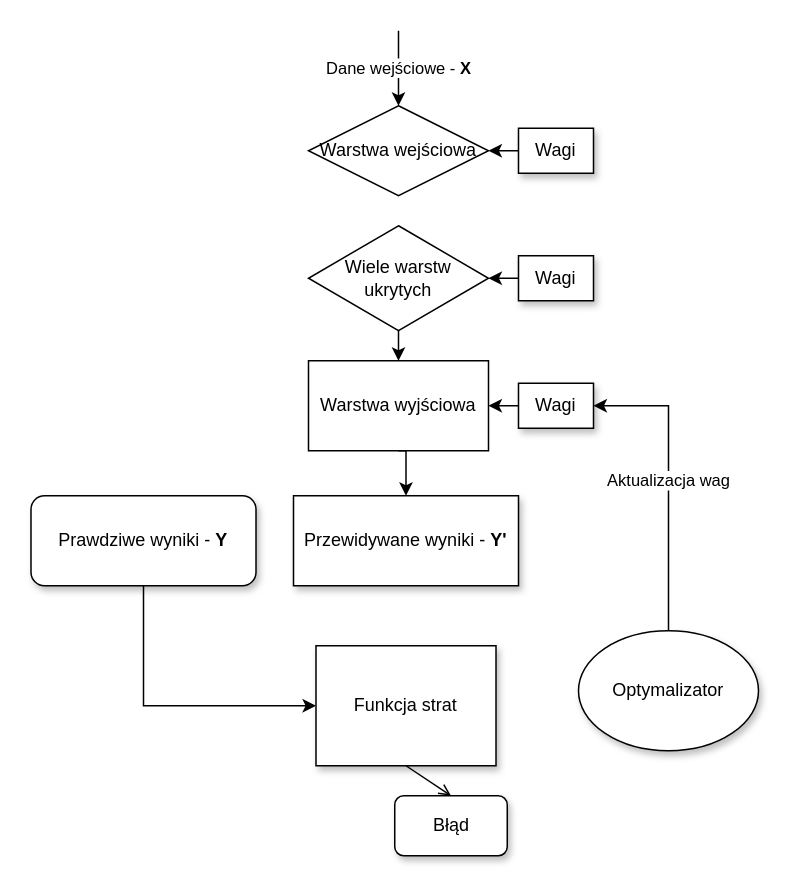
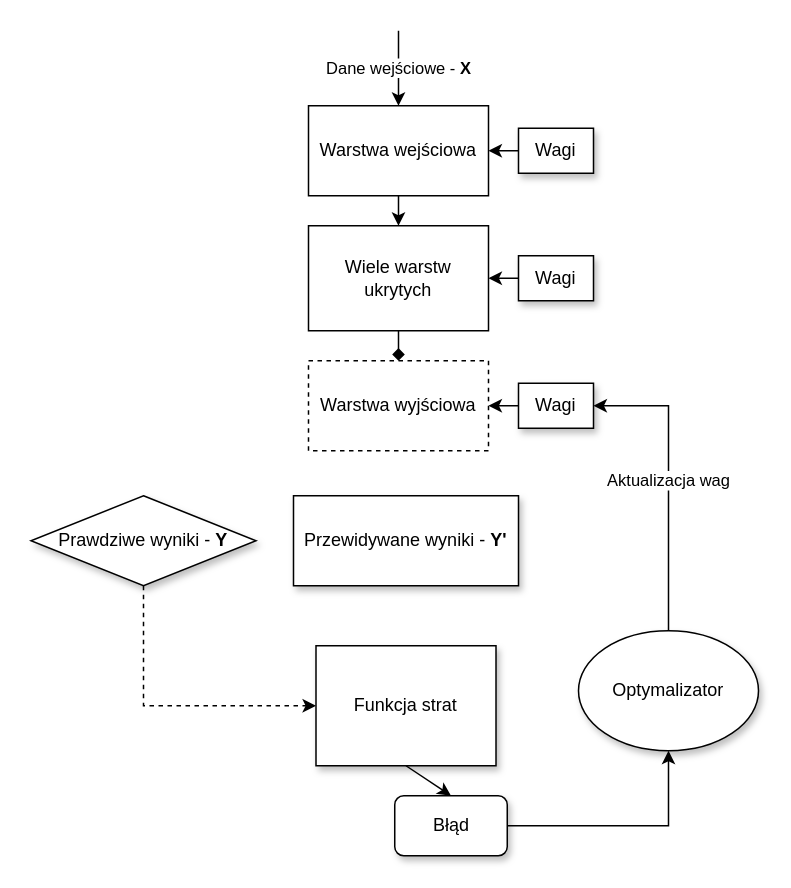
node "Warstwa wejściowa": shape diamond -> rectangle
edge "Warstwa wejściowa" -> "Wiele warstw ukrytych": added
node "Wiele warstw ukrytych": shape diamond -> rectangle
edge "Wiele warstw ukrytych" -> "Warstwa wyjściowa": arrowhead classic -> diamond
node "Warstwa wyjściowa": style solid -> dashed
edge "Warstwa wyjściowa" -> "Przewidywane wyniki - Y'": removed
node "Prawdziwe wyniki - Y": shape rounded rectangle -> diamond
edge "Prawdziwe wyniki - Y" -> "Funkcja strat": style solid -> dashed
edge "Funkcja strat" -> "Błąd": arrowhead open -> classic
edge "Błąd" -> "Optymalizator": added
